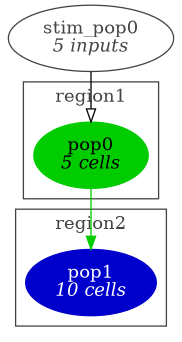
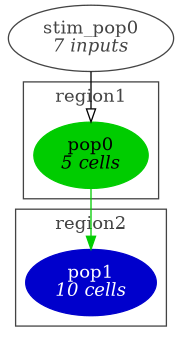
node "stim_pop0": text "5 inputs" -> "7 inputs"
